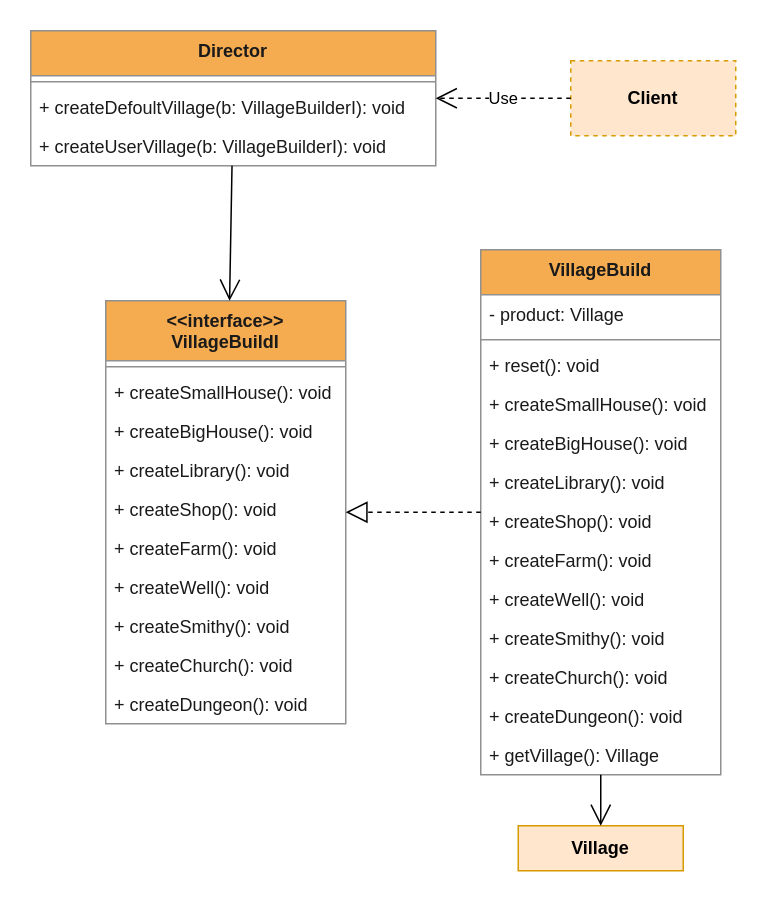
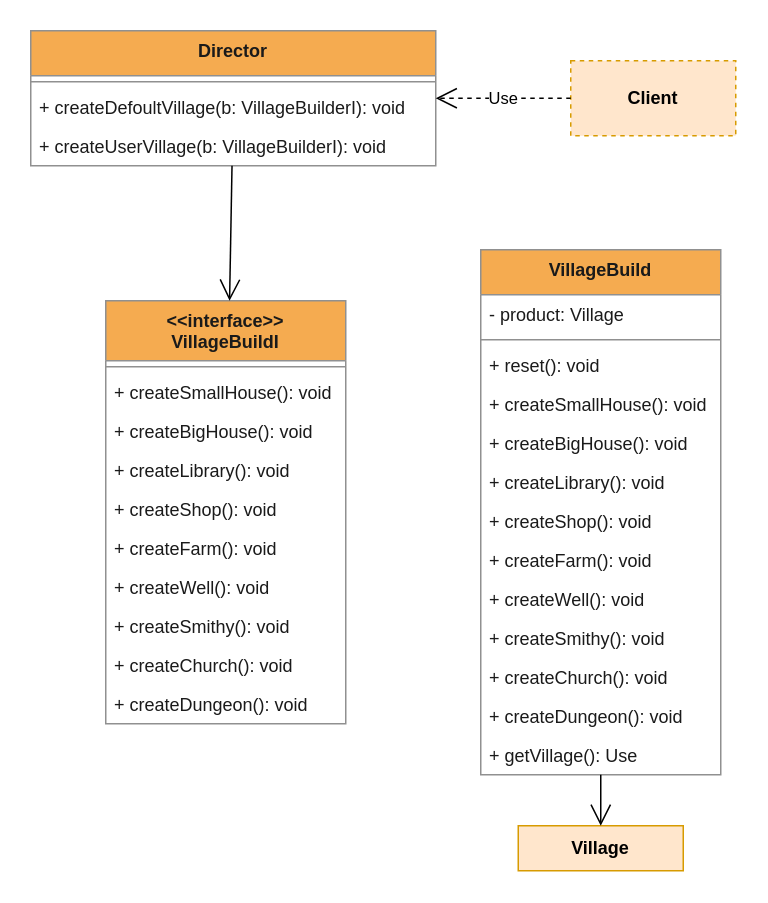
edge "VillageBuild" -> "<<interface>> VillageBuildI": removed
node "+ getVillage(): Village": label "+ getVillage(): Village" -> "+ getVillage(): Use"
